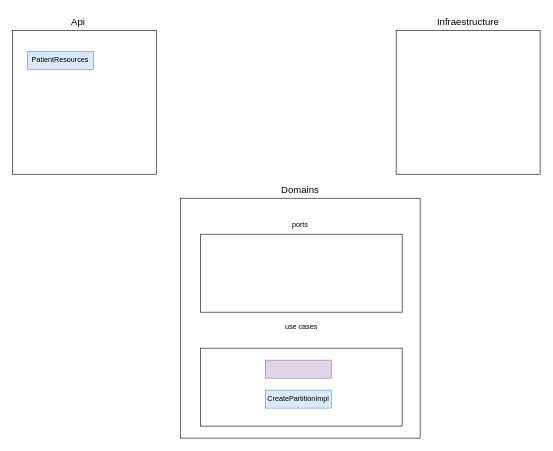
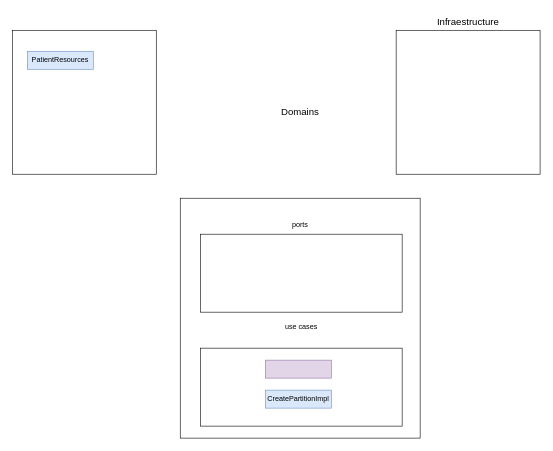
node "Api": removed
node "Domains": moved (300, 189) -> (300, 111)
